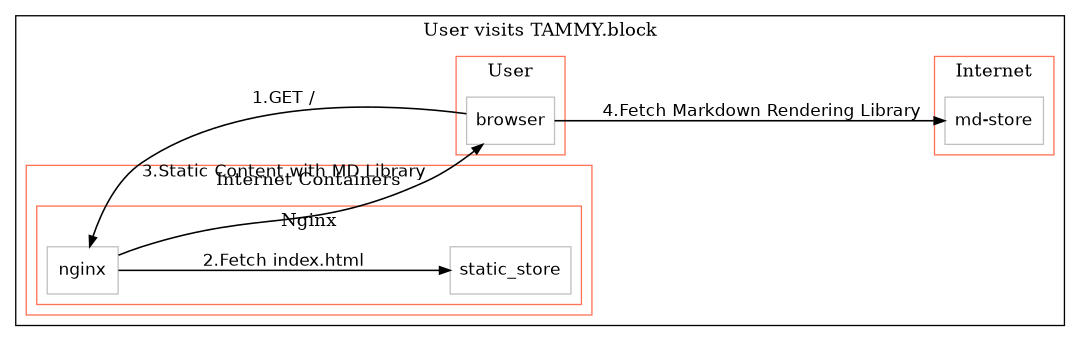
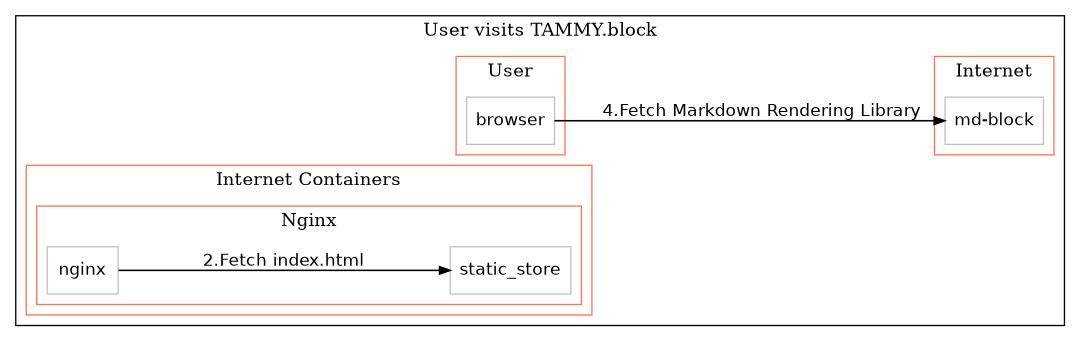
edge "browser" -> "nginx": removed, label "1.GET /"
node "md-store": label "md-store" -> "md-block"
edge "nginx" -> "browser": removed, label "3.Static Content with MD Library"
